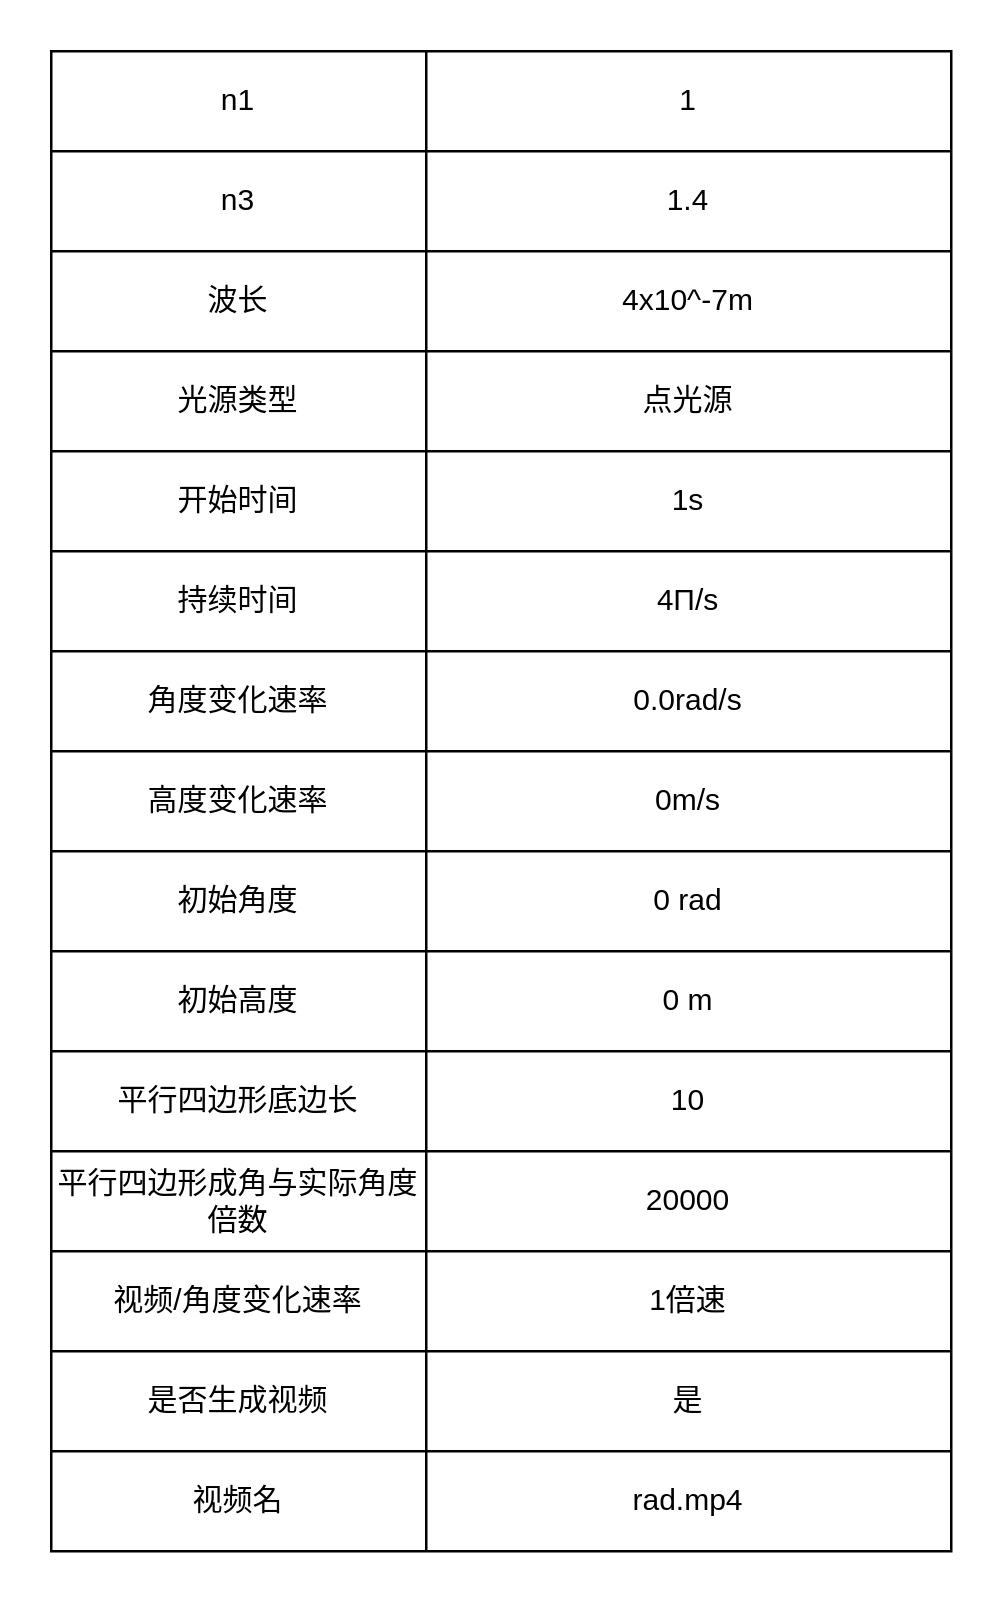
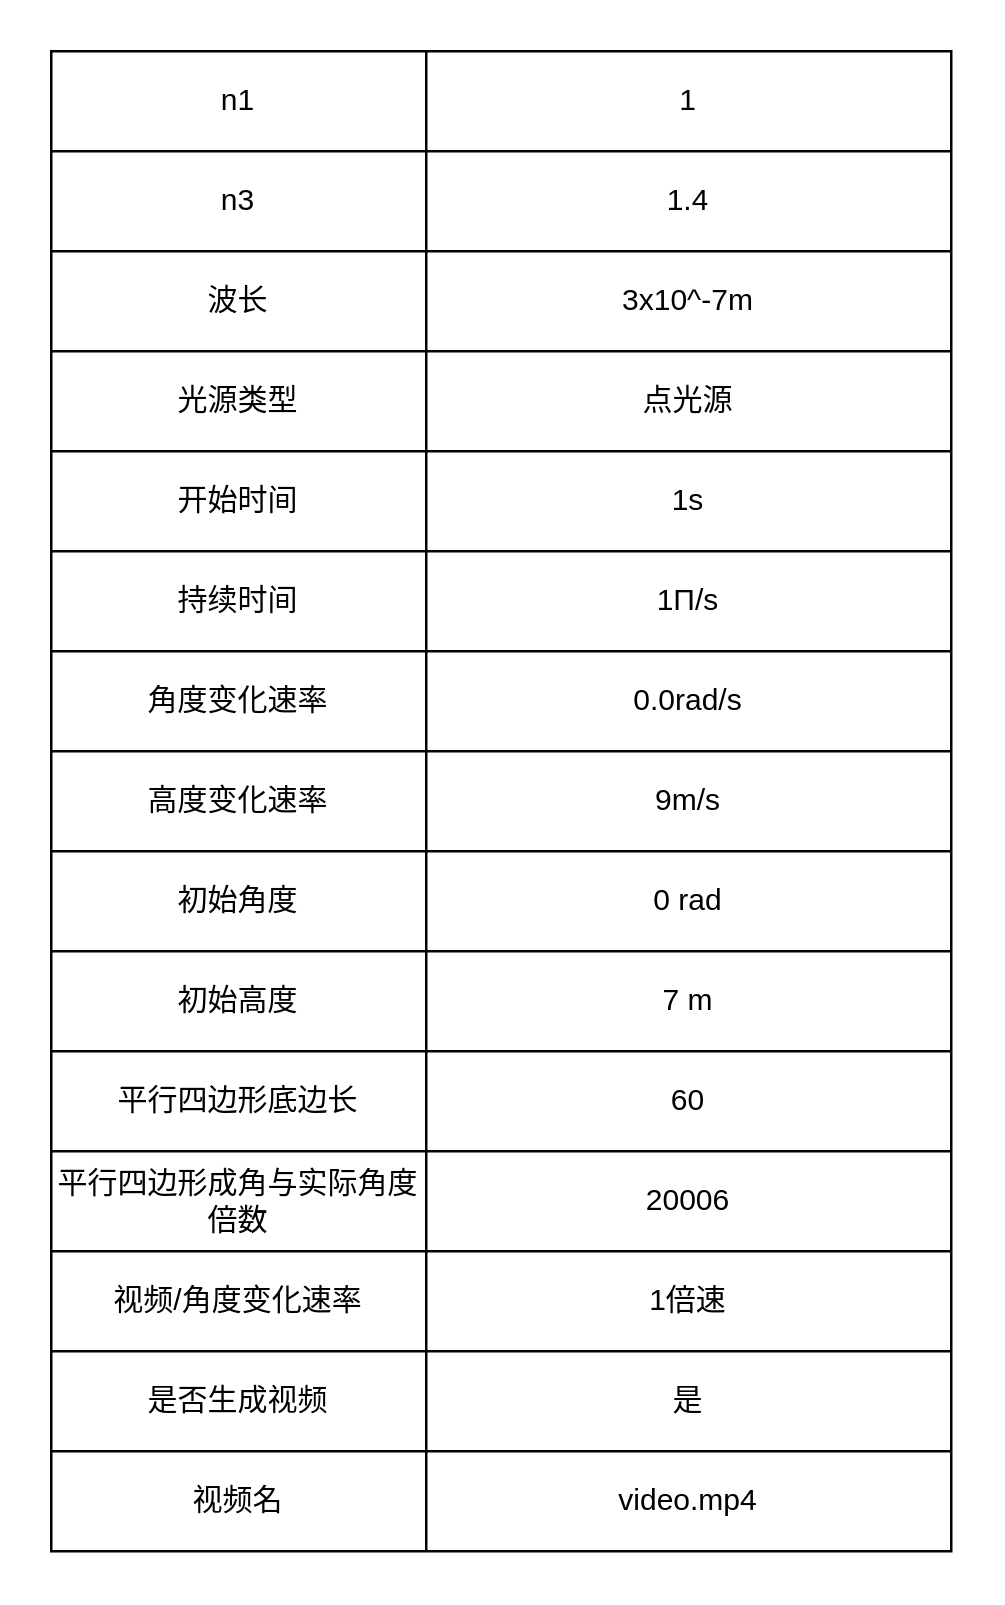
node "4x10^-7m": label "4x10^-7m" -> "3x10^-7m"
node "4Π/s": label "4Π/s" -> "1Π/s"
node "0m/s": label "0m/s" -> "9m/s"
node "0 m": label "0 m" -> "7 m"
node "10": label "10" -> "60"
node "20000": label "20000" -> "20006"
node "rad.mp4": label "rad.mp4" -> "video.mp4"
